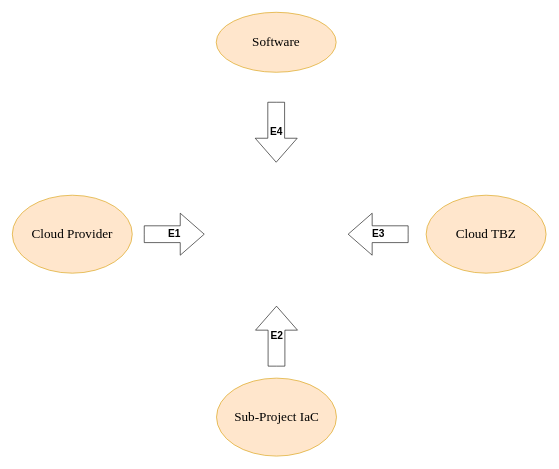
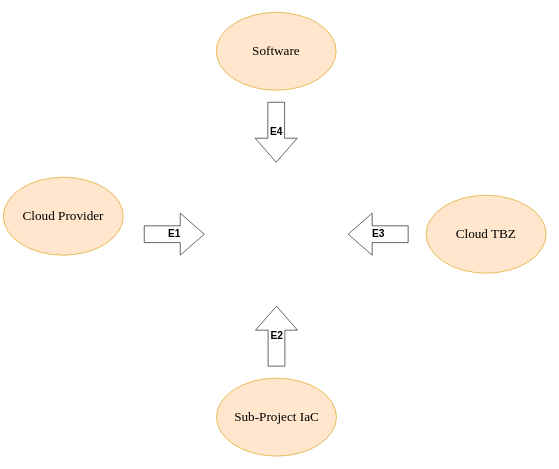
node "Software": size 120x60 -> 120x78
node "Cloud Provider": moved (72, 234) -> (63, 216)
